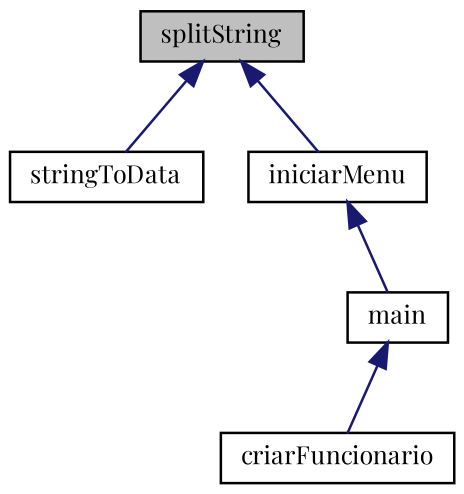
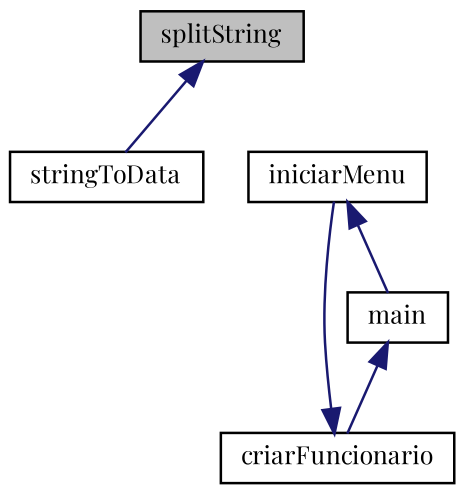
edge "iniciarMenu" -> "splitString": now "iniciarMenu" -> "criarFuncionario"
